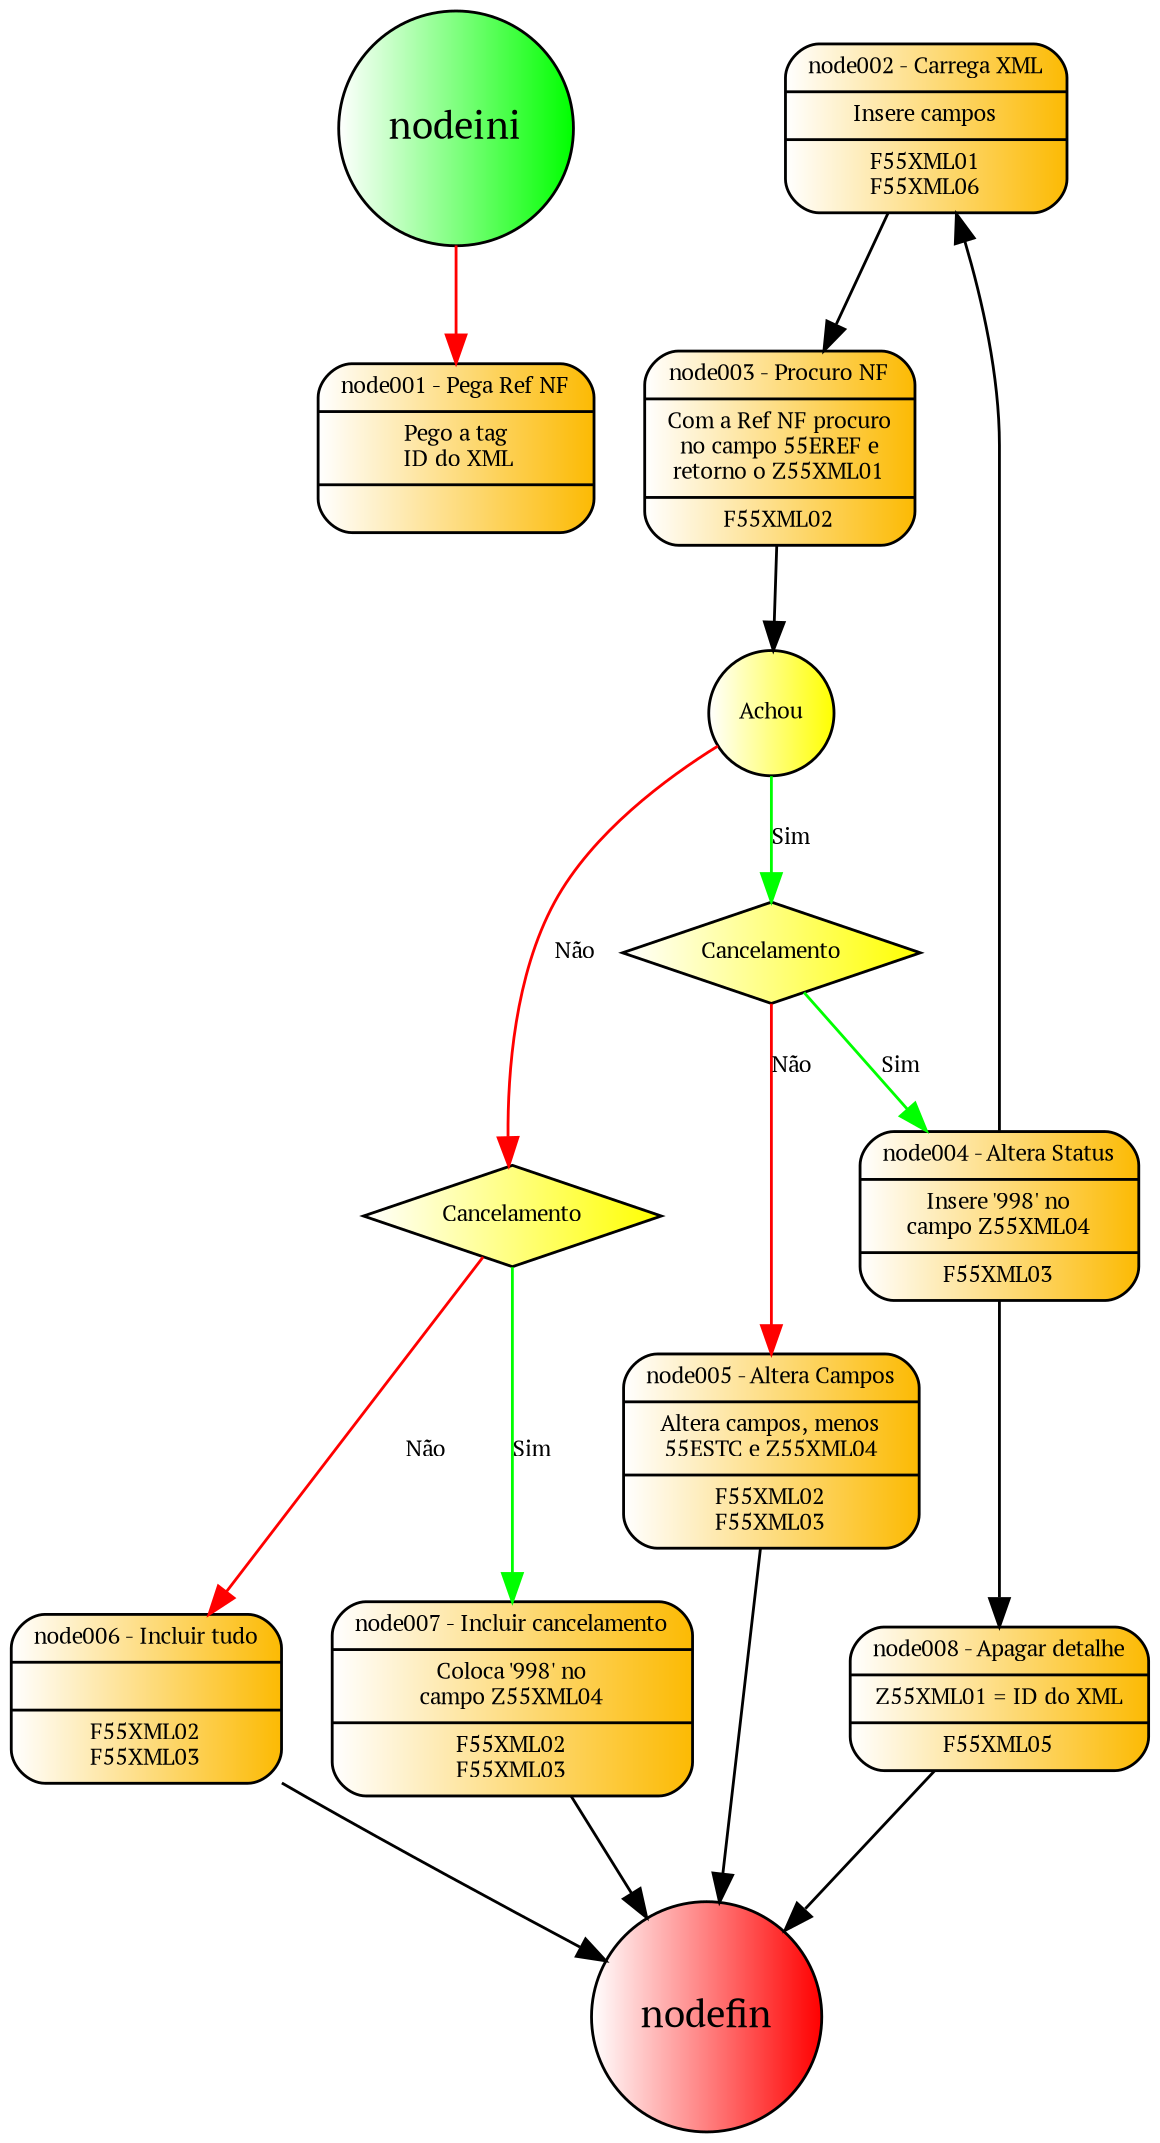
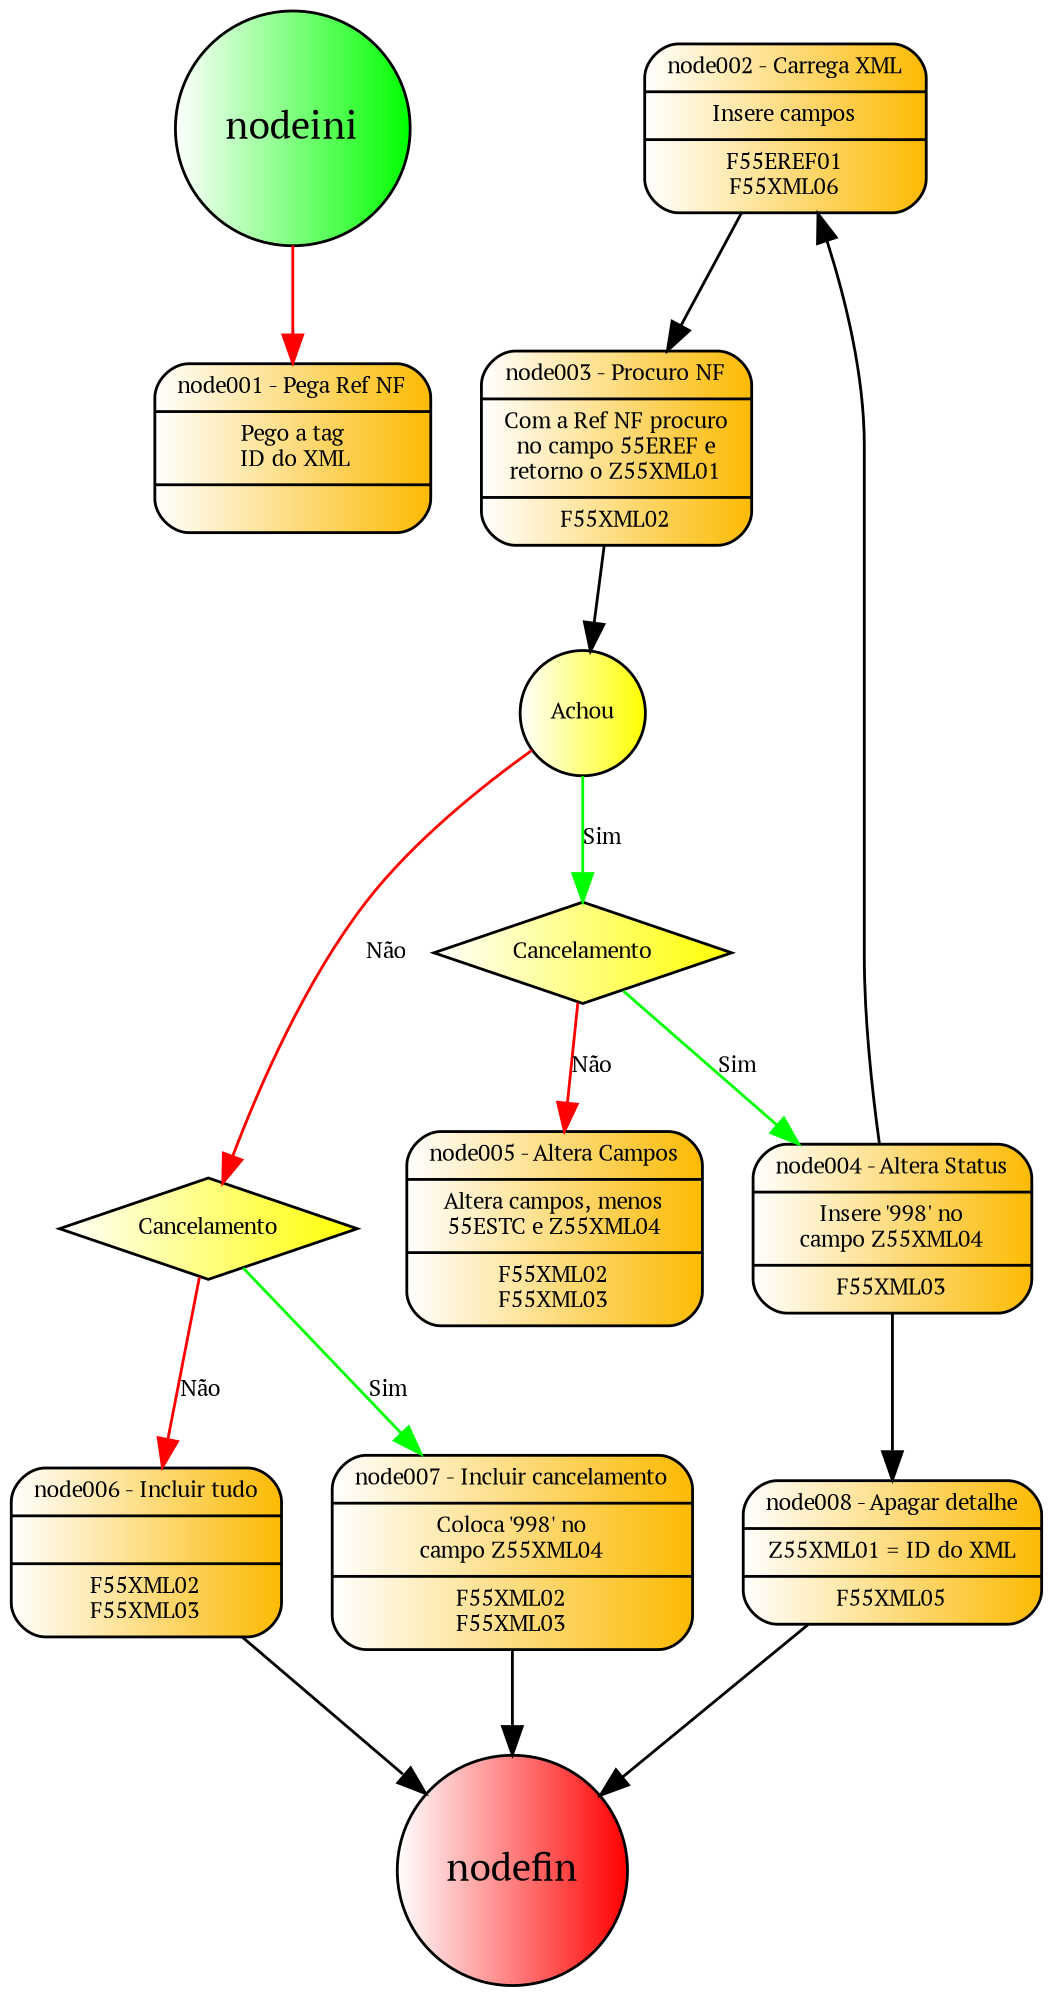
node "node002 - Carrega XML": text "F55XML01" -> "F55EREF01"
edge "node005 - Altera Campos" -> "nodefin": removed
